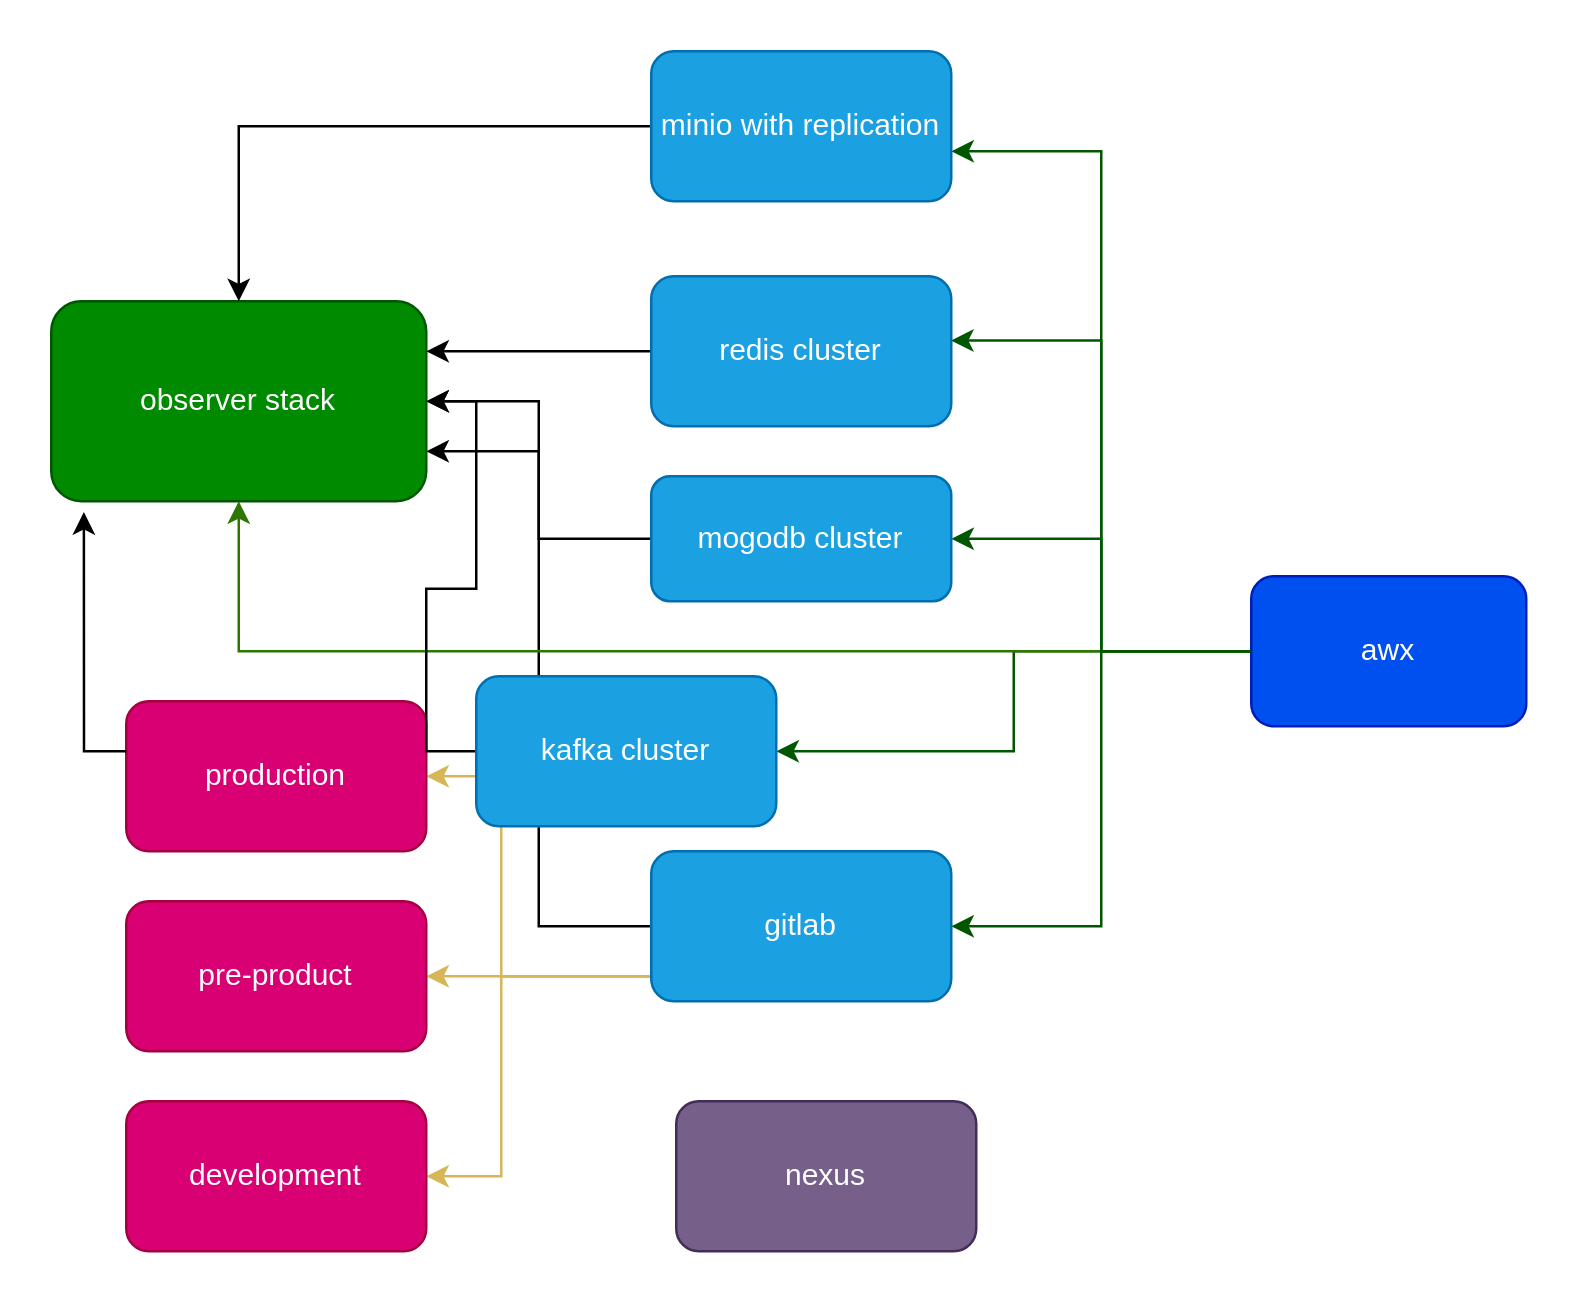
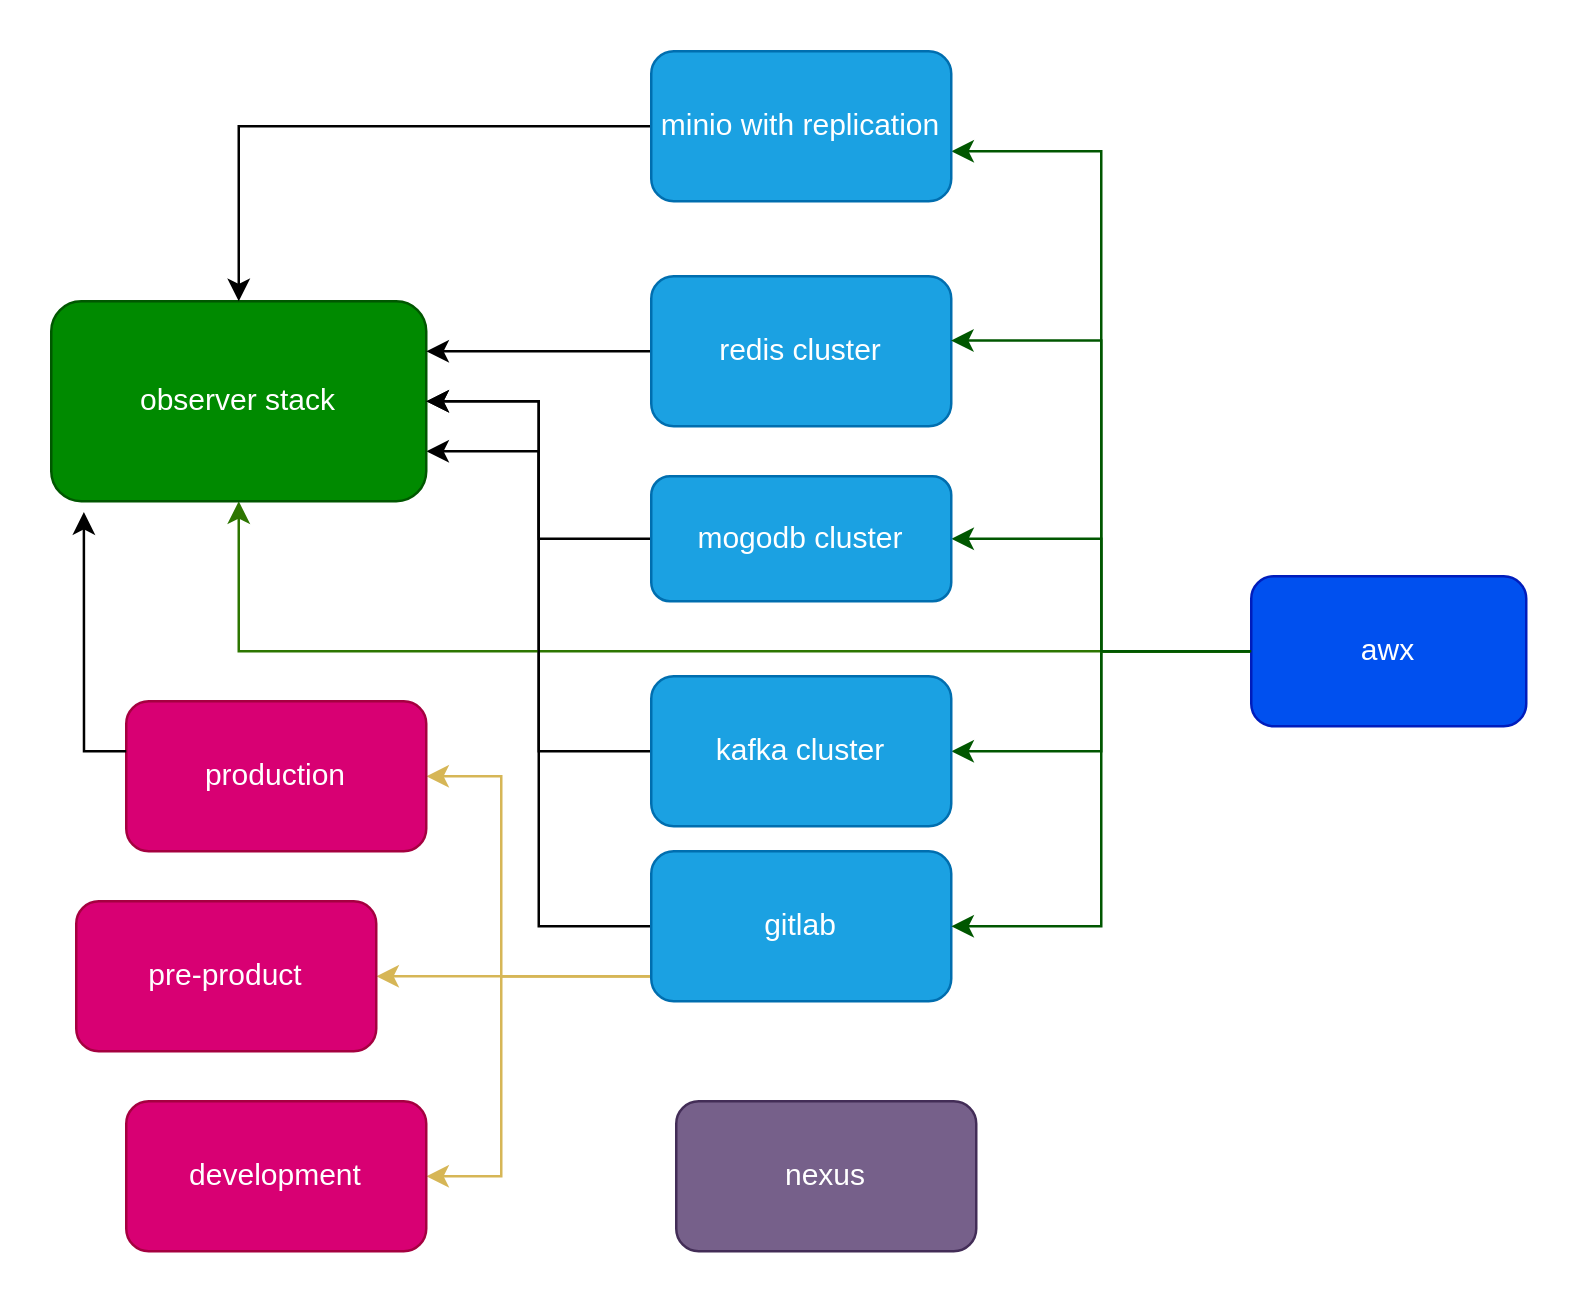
node "kafka cluster": moved (626, 751) -> (801, 751)
node "pre-product": moved (276, 976) -> (226, 976)
